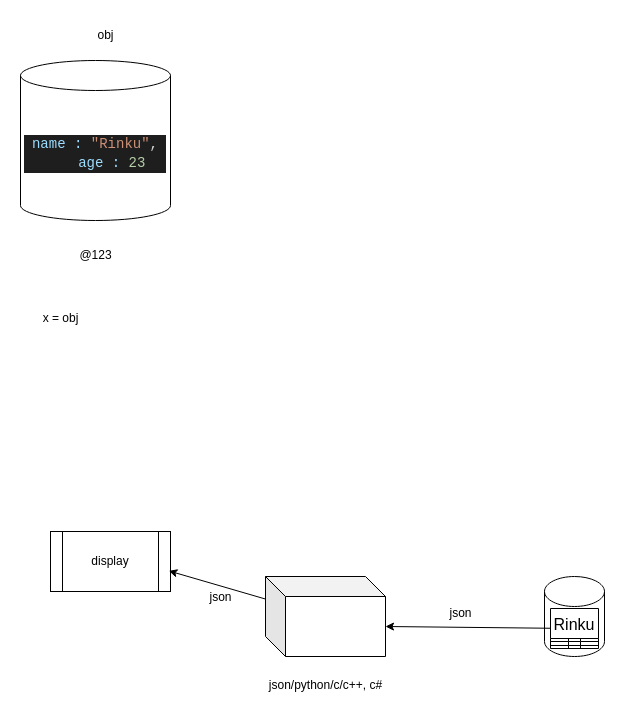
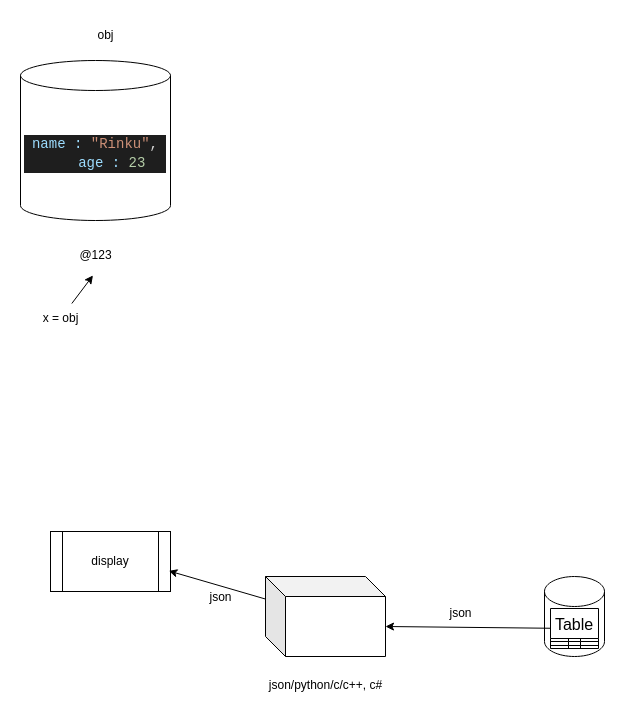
edge "x = obj" -> "@123": added
node "Rinku": label "Rinku" -> "Table"
